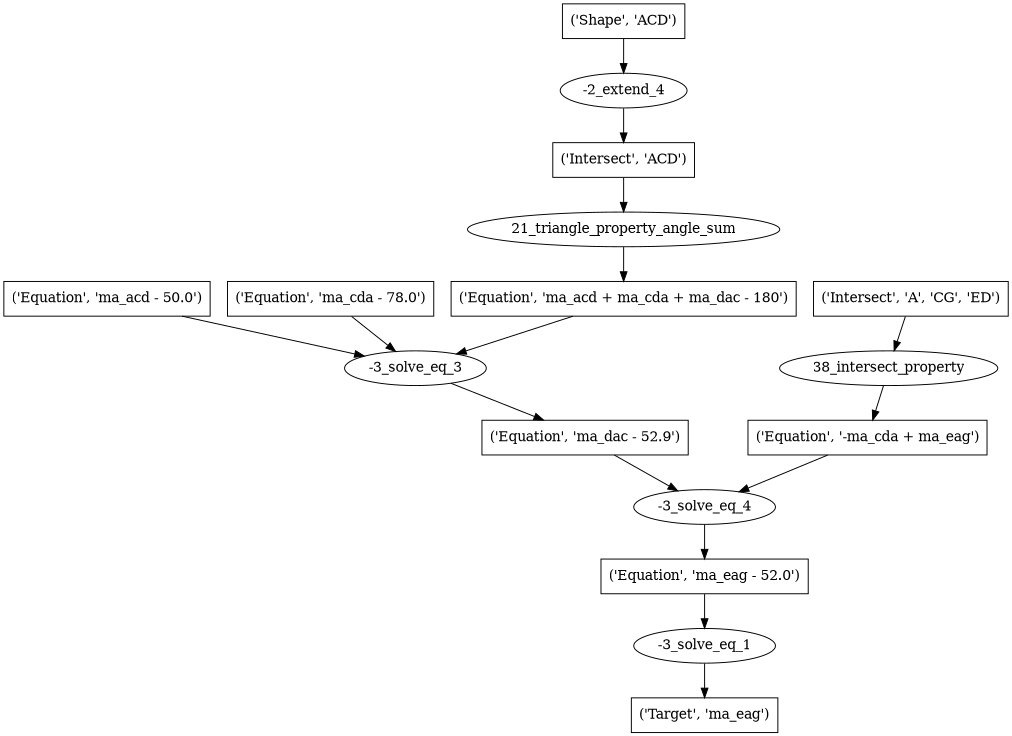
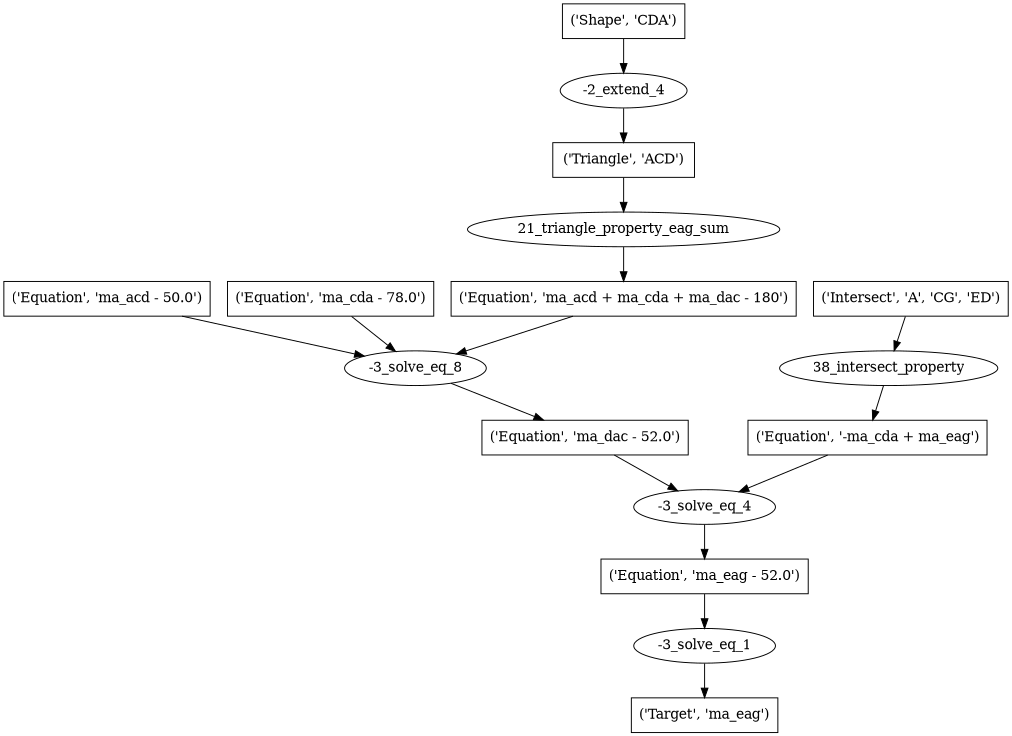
node "('Shape', 'ACD')": label "('Shape', 'ACD')" -> "('Shape', 'CDA')"
node "('Intersect', 'ACD')": label "('Intersect', 'ACD')" -> "('Triangle', 'ACD')"
node "21_triangle_property_angle_sum": label "21_triangle_property_angle_sum" -> "21_triangle_property_eag_sum"
node "-3_solve_eq_3": label "-3_solve_eq_3" -> "-3_solve_eq_8"
node "('Equation', 'ma_dac - 52.9')": label "('Equation', 'ma_dac - 52.9')" -> "('Equation', 'ma_dac - 52.0')"
